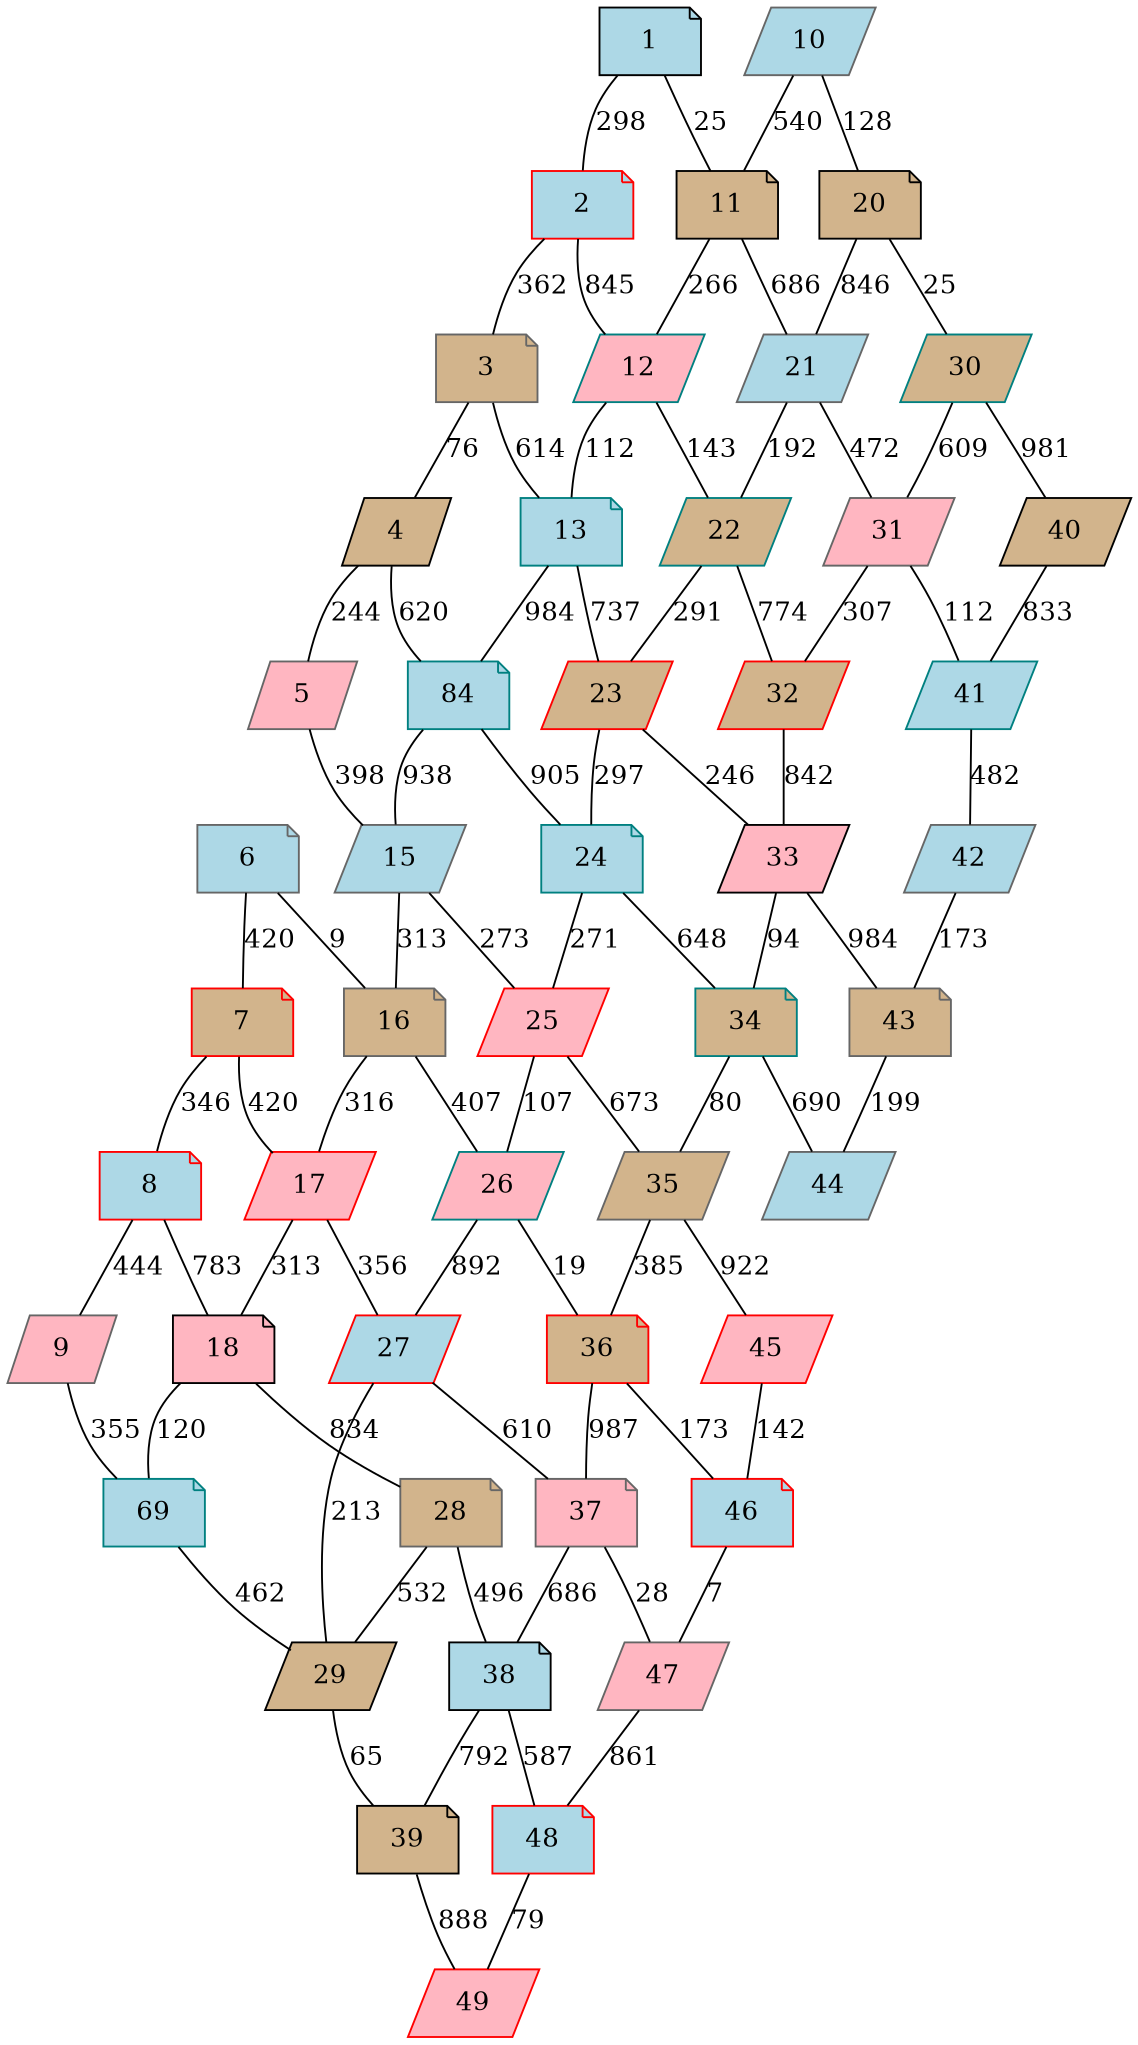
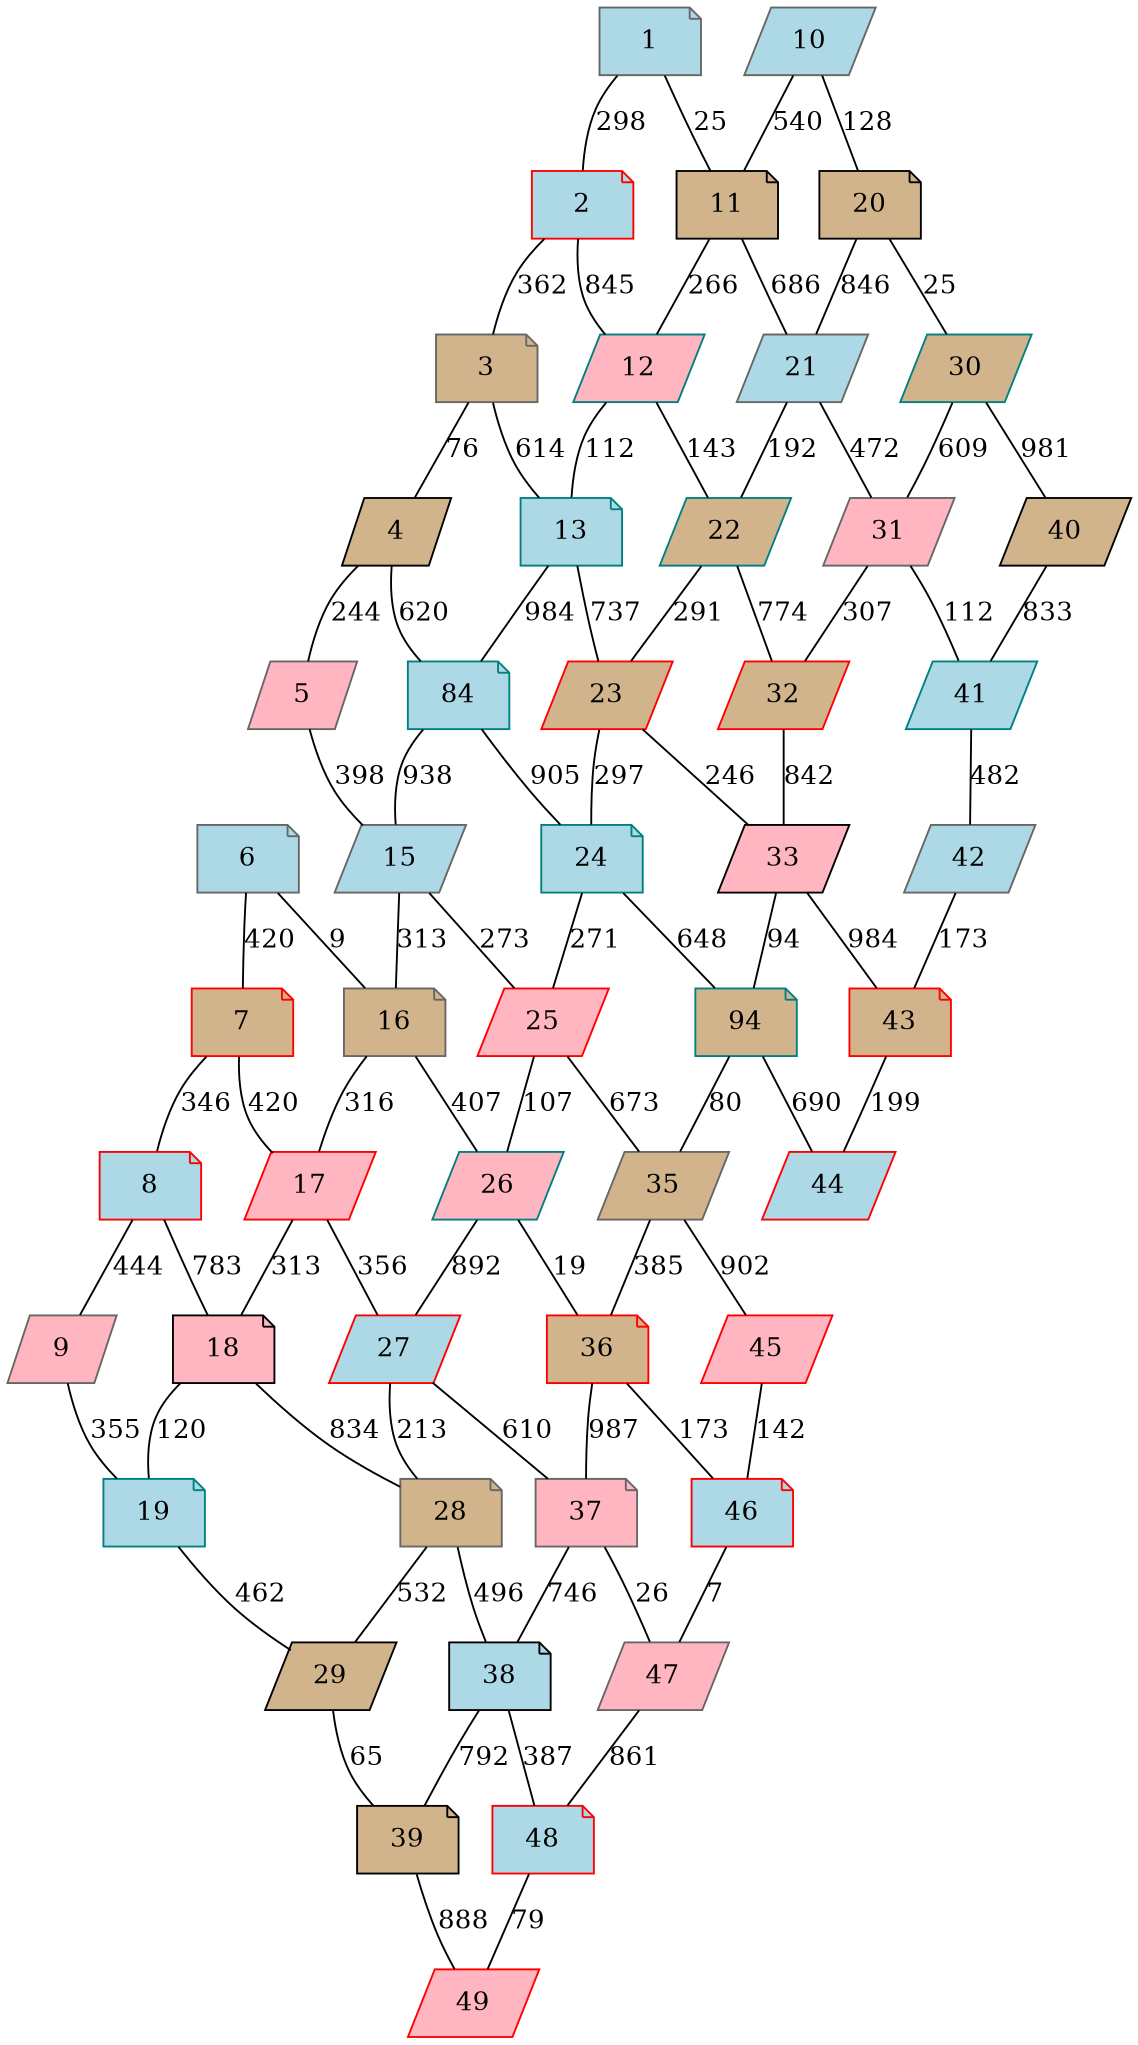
node "1": color black -> gray40
node "34": label "34" -> "94"
node "43": color gray40 -> red
node "44": color gray40 -> red
edge "35" -- "45": label "922" -> "902"
edge "27" -- "29": now "27" -- "28"
node "69": label "69" -> "19"
edge "37" -- "38": label "686" -> "746"
edge "37" -- "47": label "28" -> "26"
edge "38" -- "48": label "587" -> "387"
